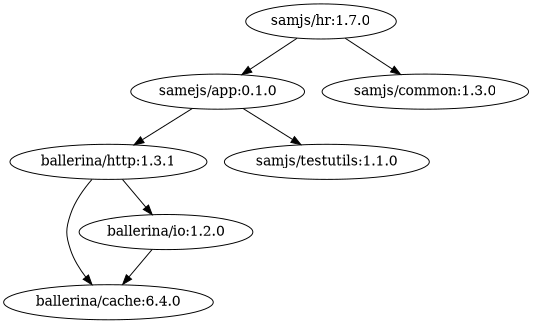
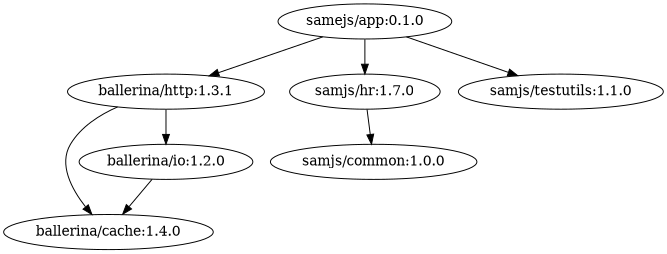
edge "samjs/hr:1.7.0" -> "samejs/app:0.1.0": reversed
node "samjs/common:1.3.0": label "samjs/common:1.3.0" -> "samjs/common:1.0.0"
node "ballerina/cache:6.4.0": label "ballerina/cache:6.4.0" -> "ballerina/cache:1.4.0"
